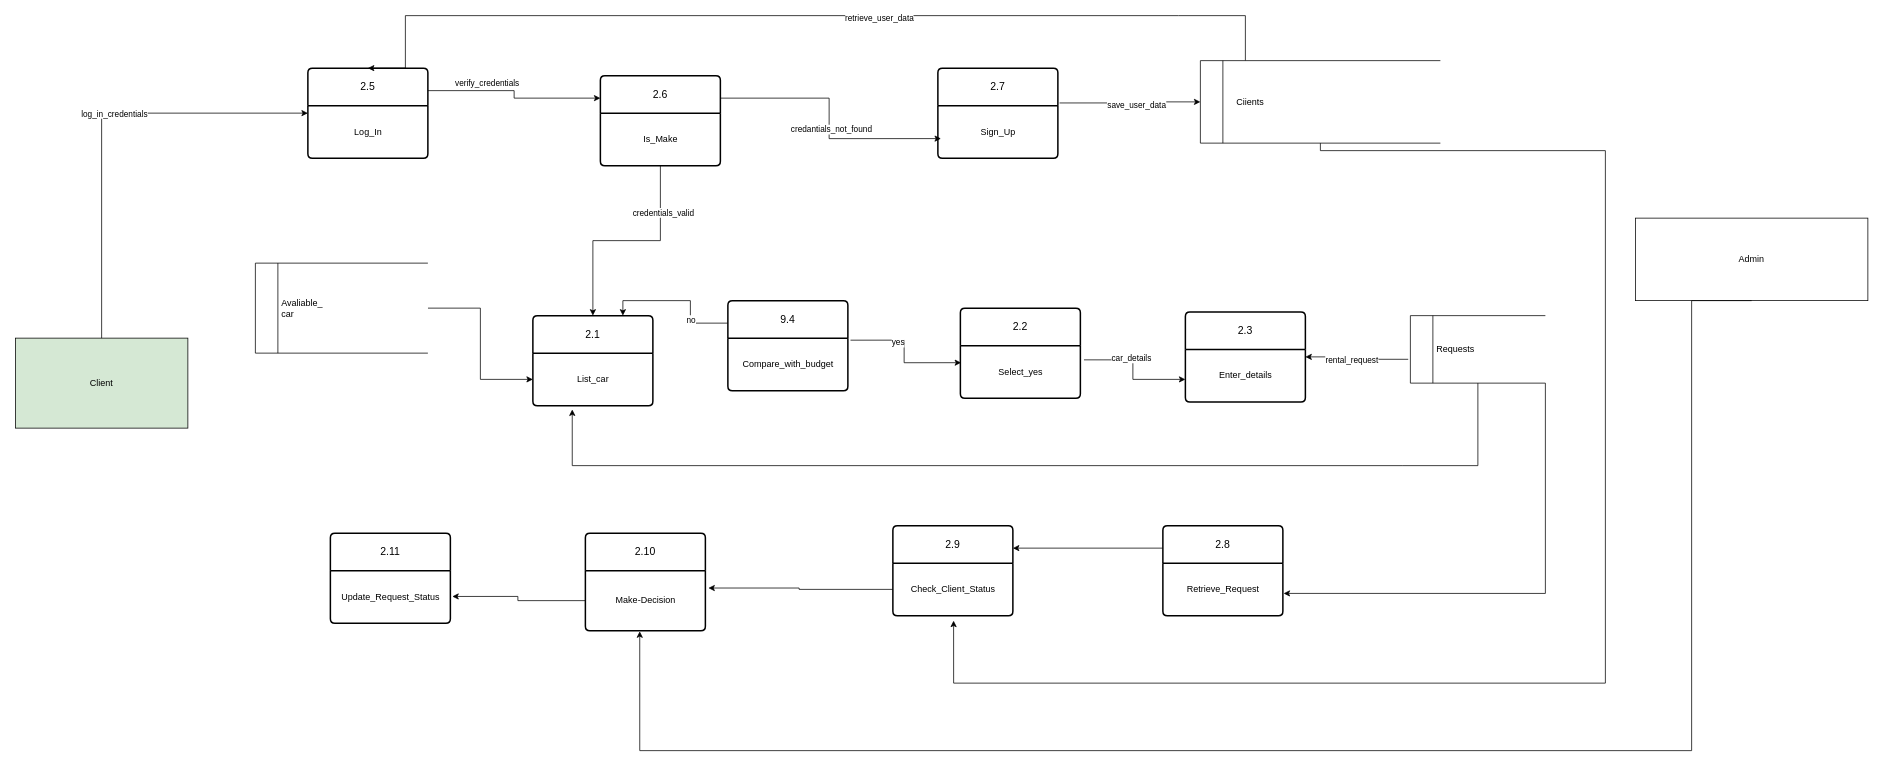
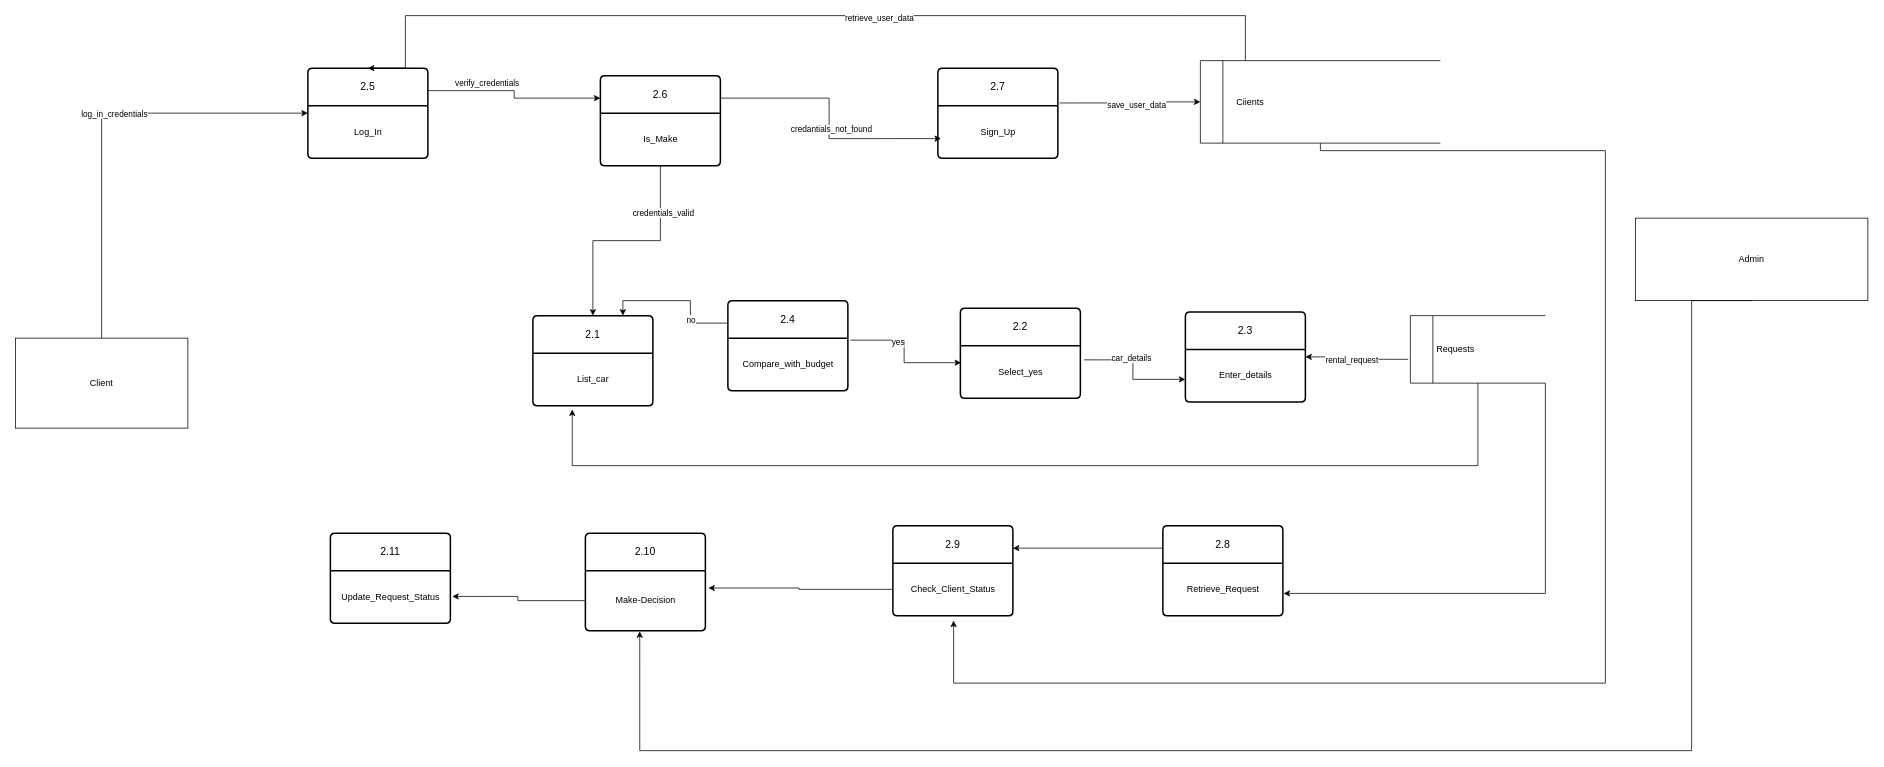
node "Avaliable_ car": removed
node "9.4": label "9.4" -> "2.4"
edge "Avaliable_ car" -> "List_car": removed
node "Client": fillcolor #d5e8d4 -> #ffffff
